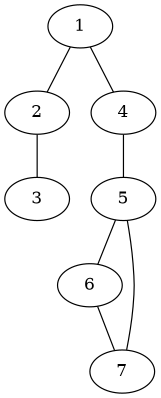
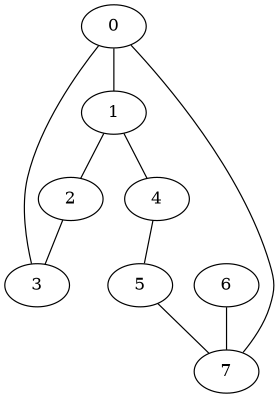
node "0": added
edge "5" -- "6": removed
